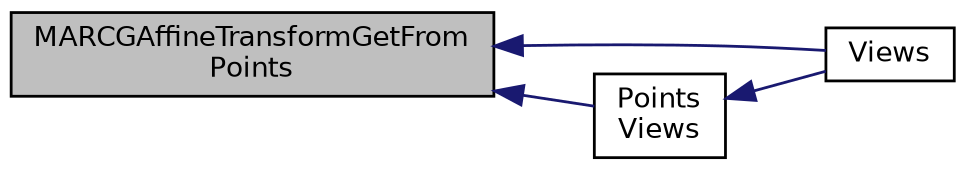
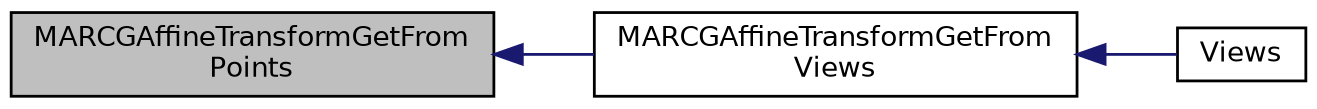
edge "Views" -> "MARCGAffineTransformGetFrom Points": removed
node "Points Views": label "Points Views" -> "MARCGAffineTransformGetFrom Views"
